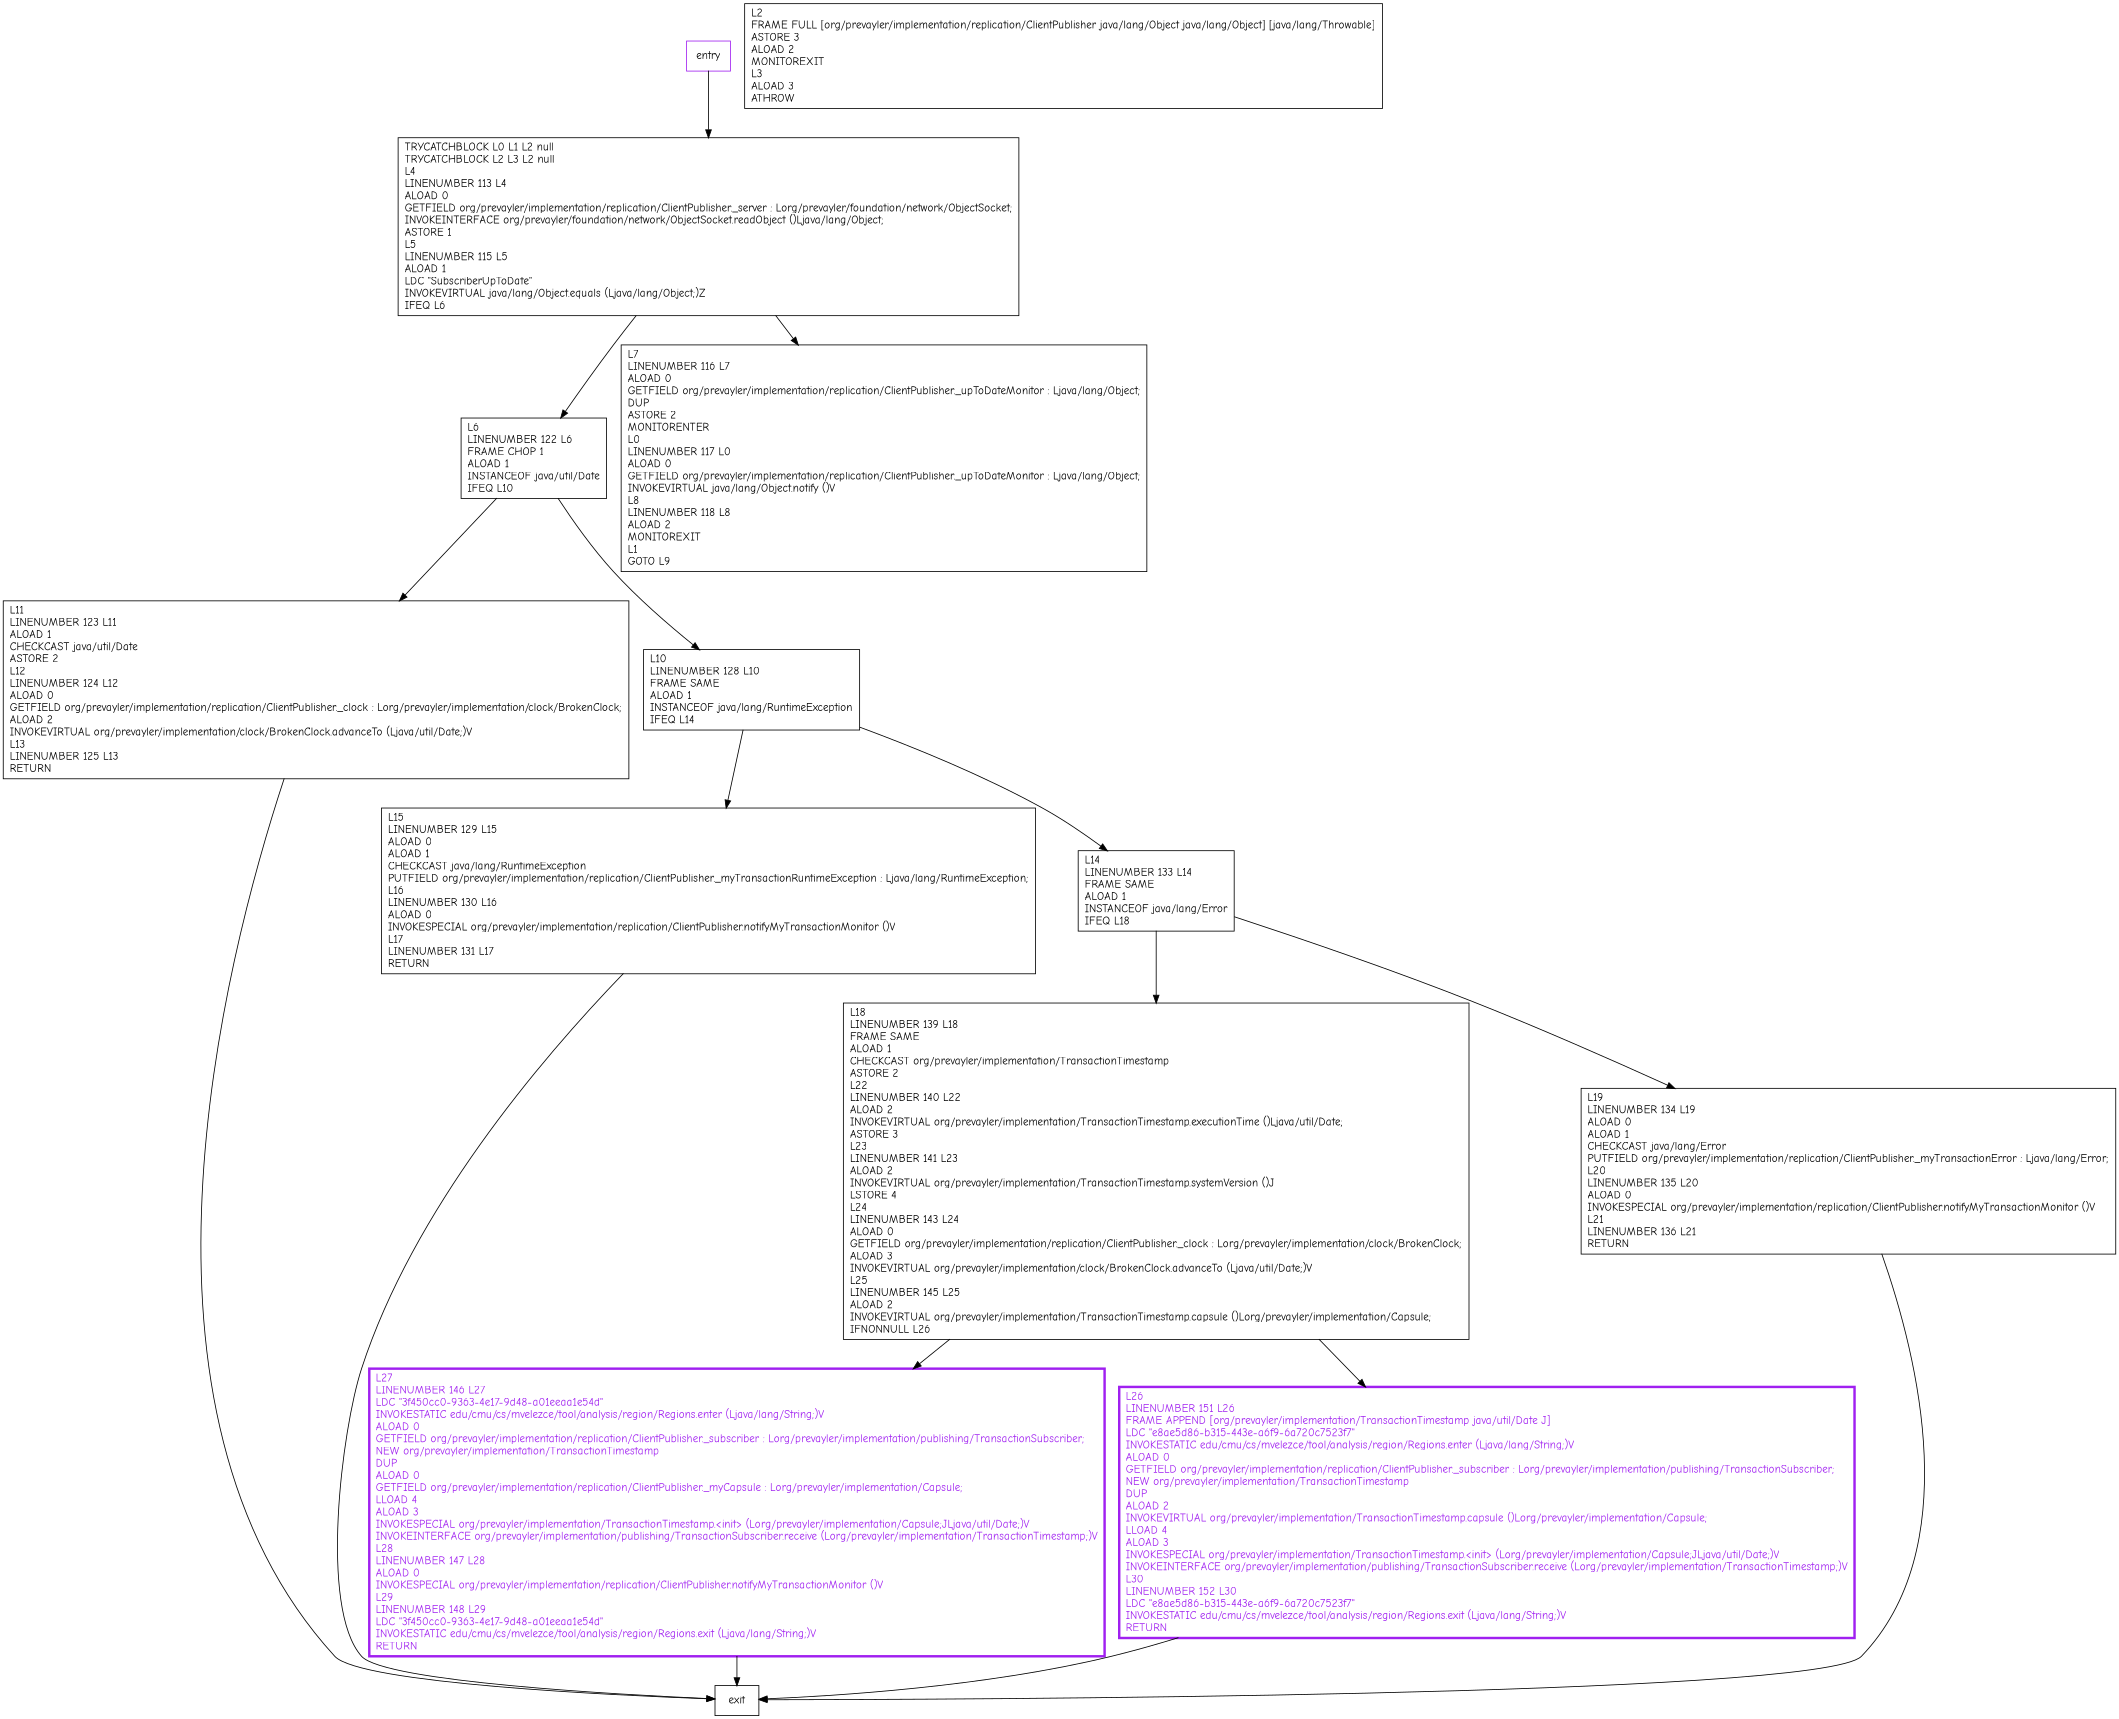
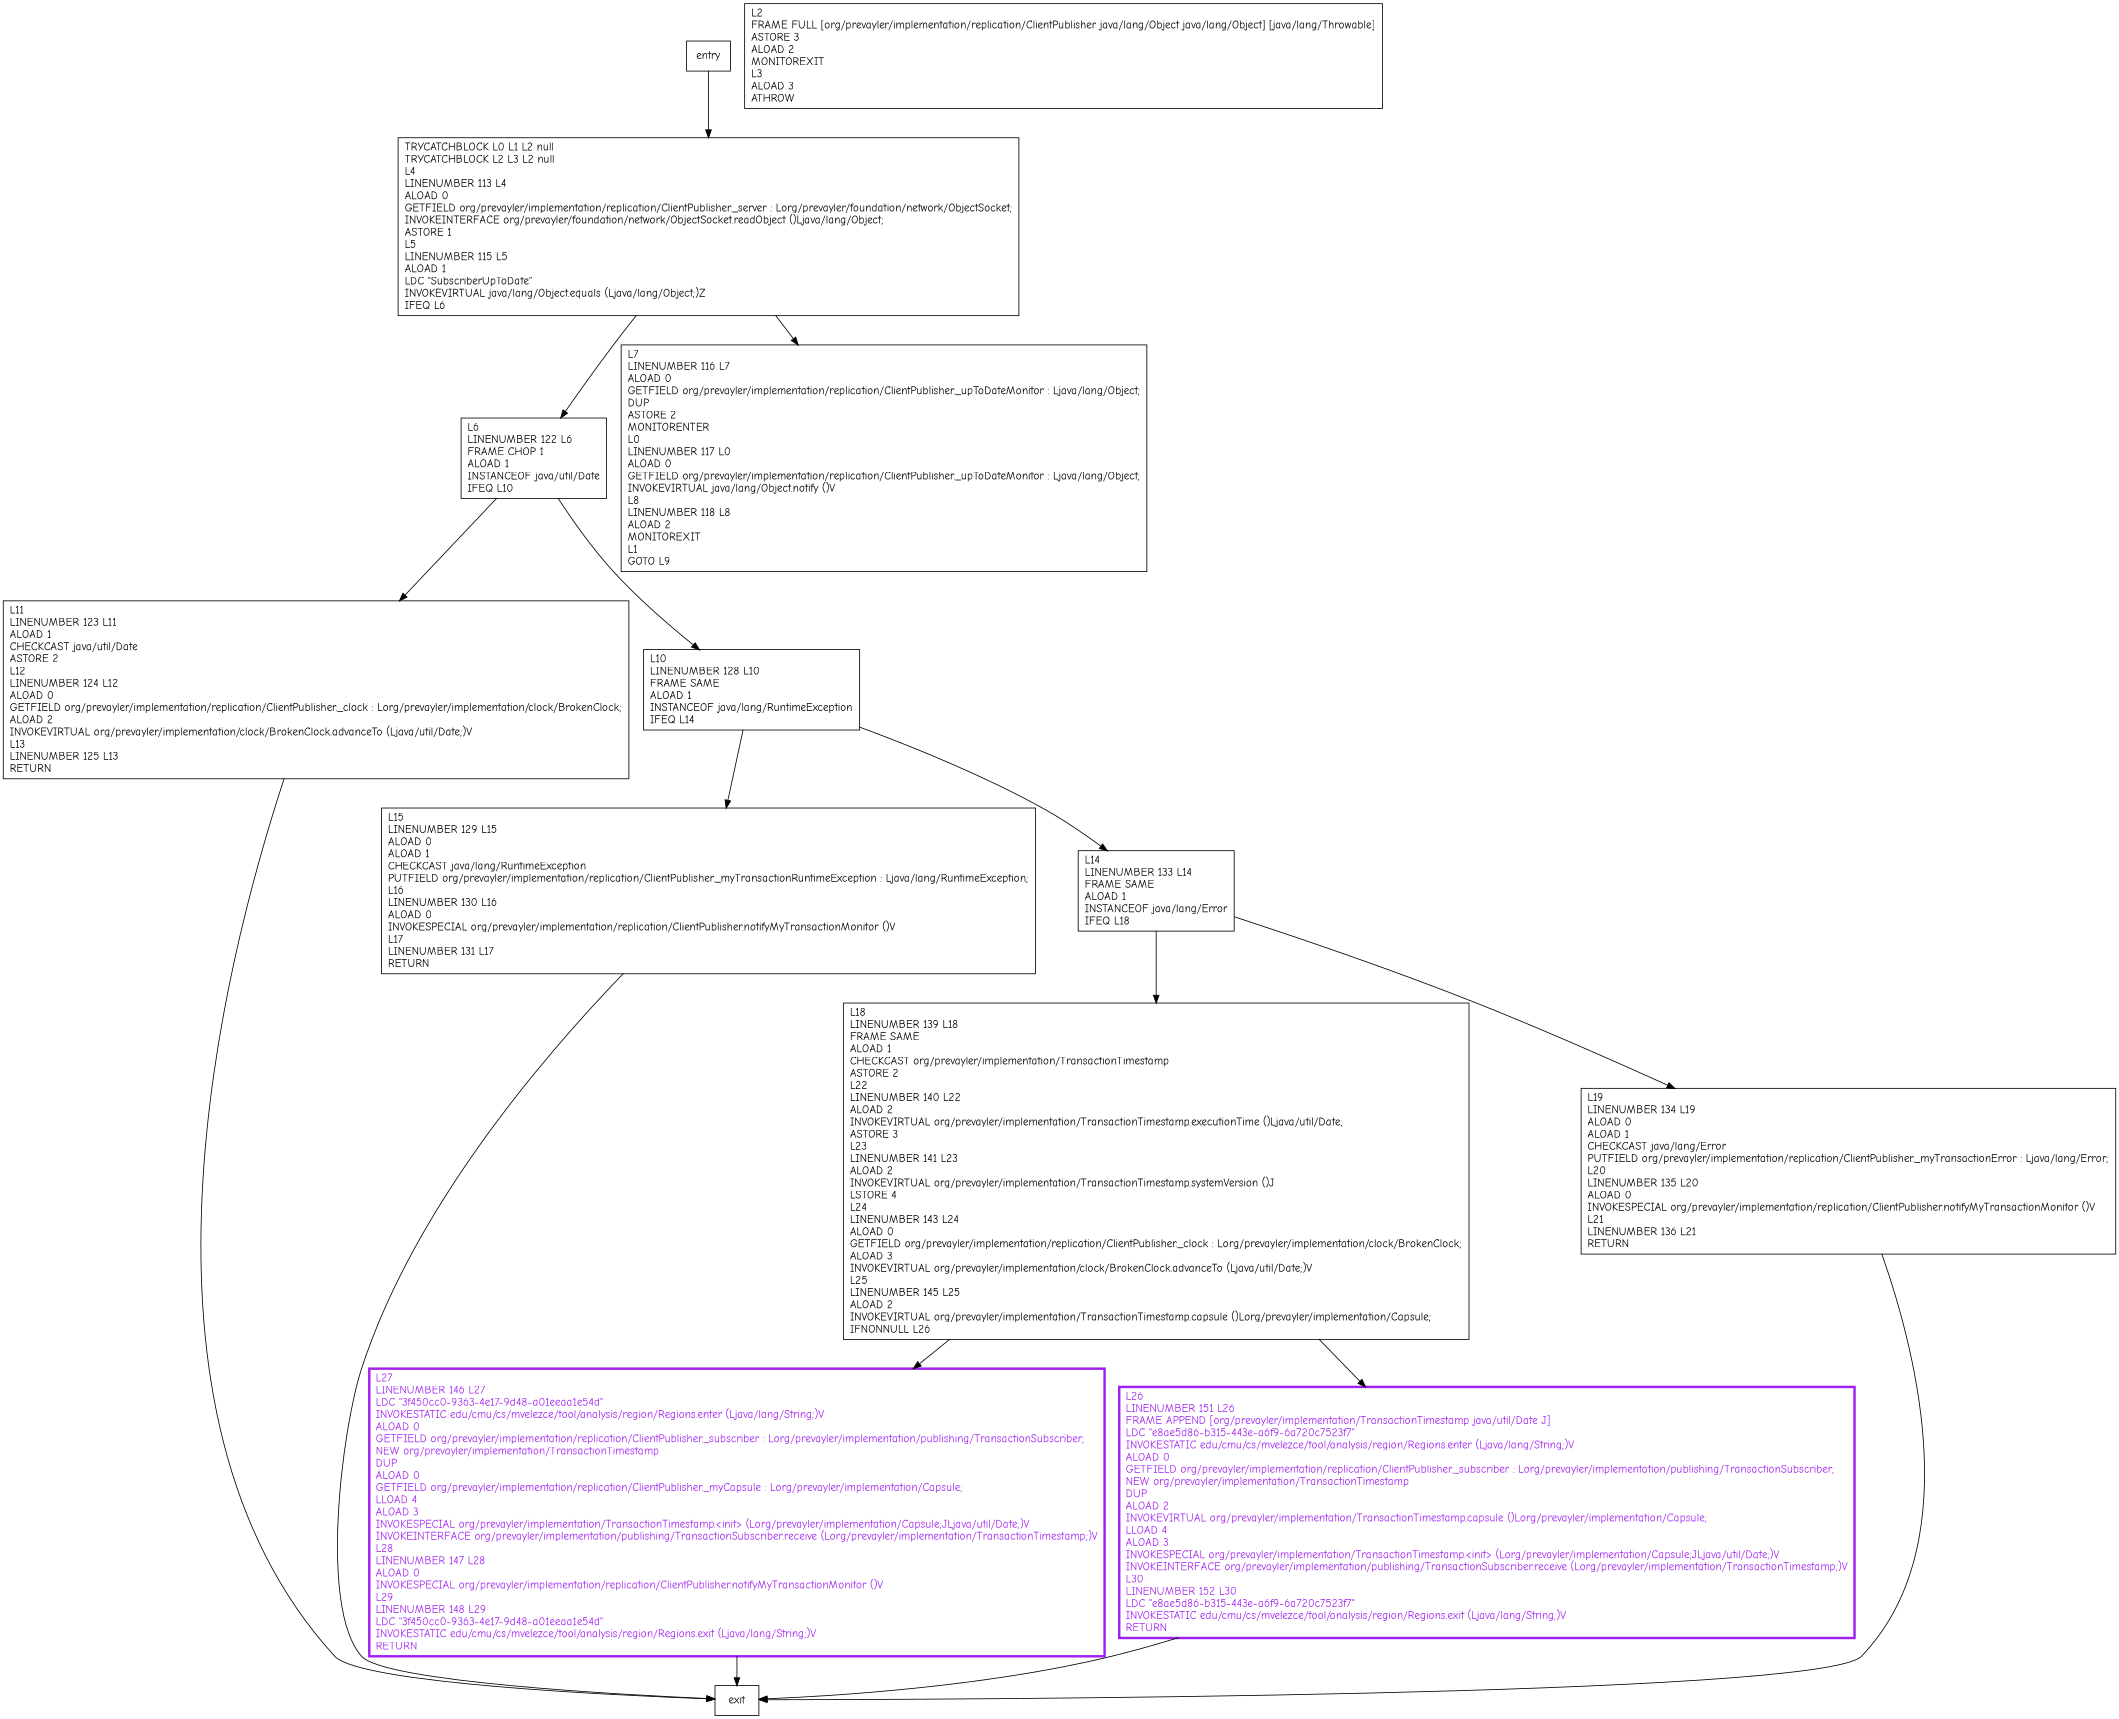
node "entry": color purple -> black
